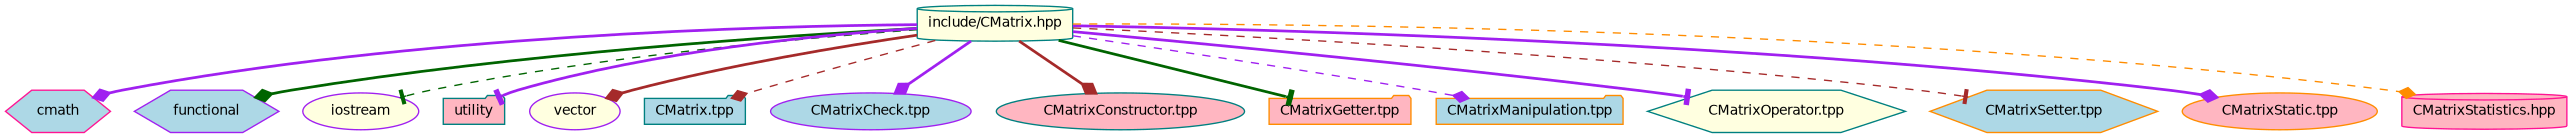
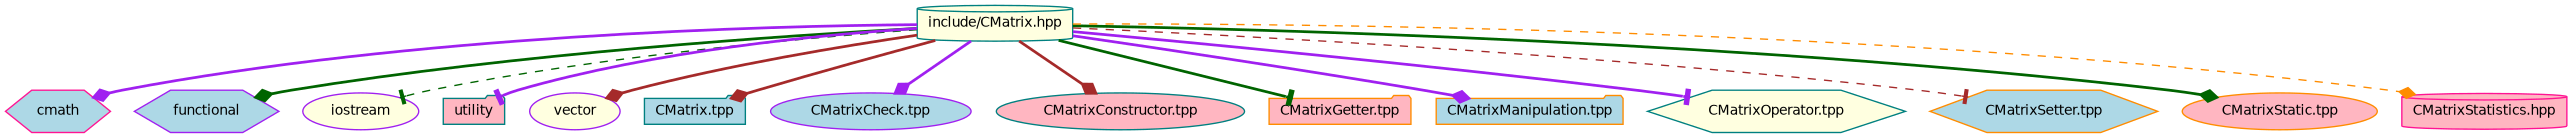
edge "include/CMatrix.hpp" -> "CMatrixStatic.tpp": color purple -> darkgreen
edge "include/CMatrix.hpp" -> "CMatrixManipulation.tpp": style dashed -> bold
edge "include/CMatrix.hpp" -> "CMatrix.tpp": style dashed -> bold
